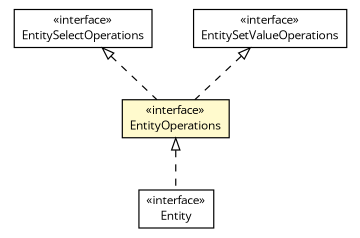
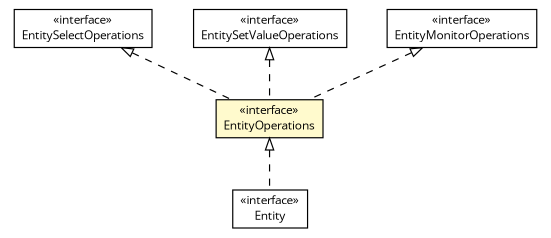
node "EntityMonitorOperations": added
